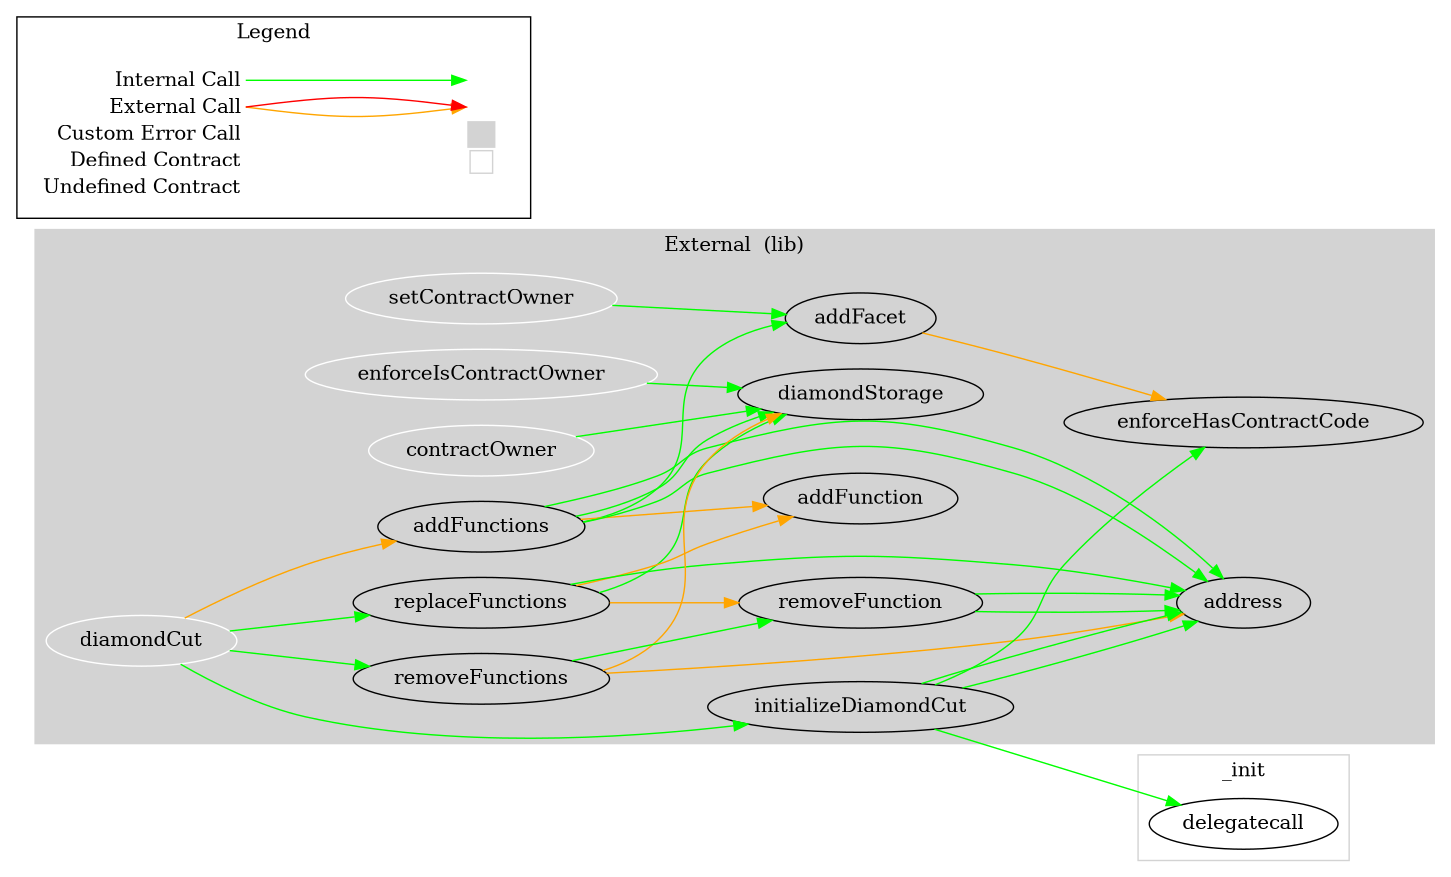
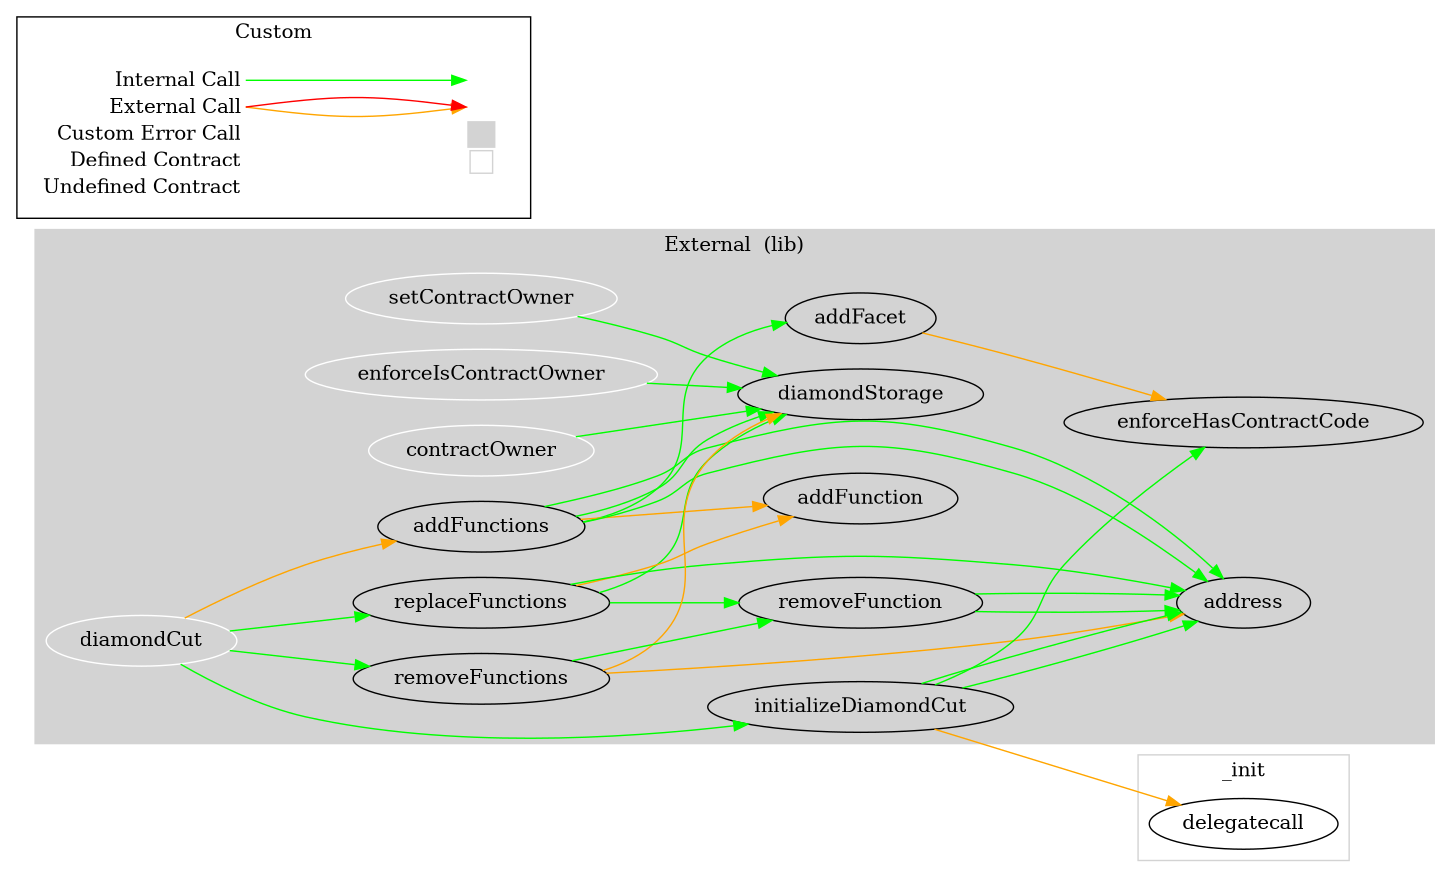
cluster "Legend": label "Legend" -> "Custom"
edge "setContractOwner" -> "addFacet": now "setContractOwner" -> "diamondStorage"
edge "replaceFunctions" -> "removeFunction": color orange -> green
edge "initializeDiamondCut" -> "delegatecall": color green -> orange
